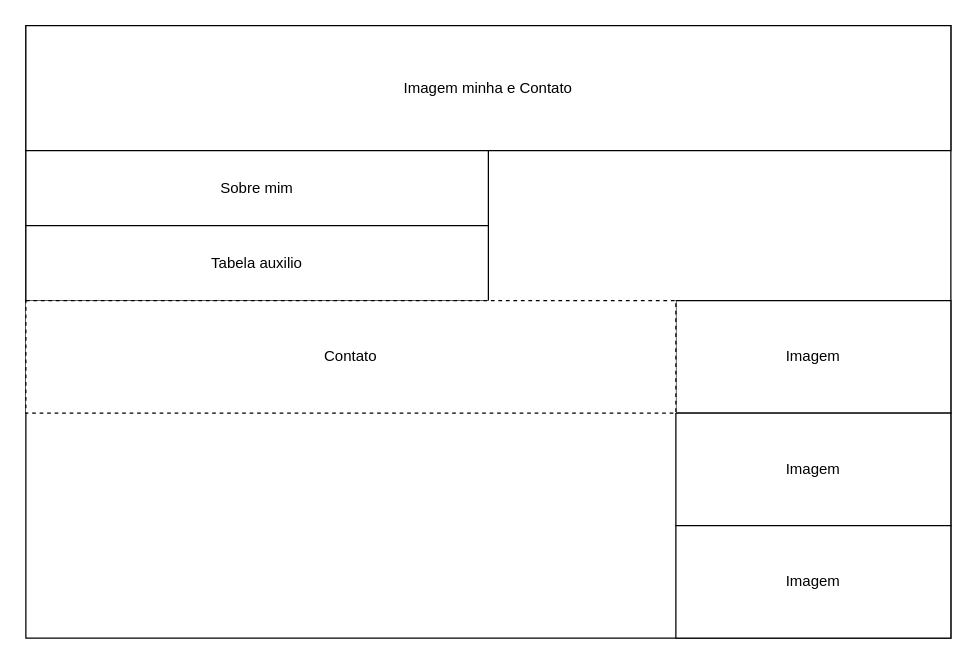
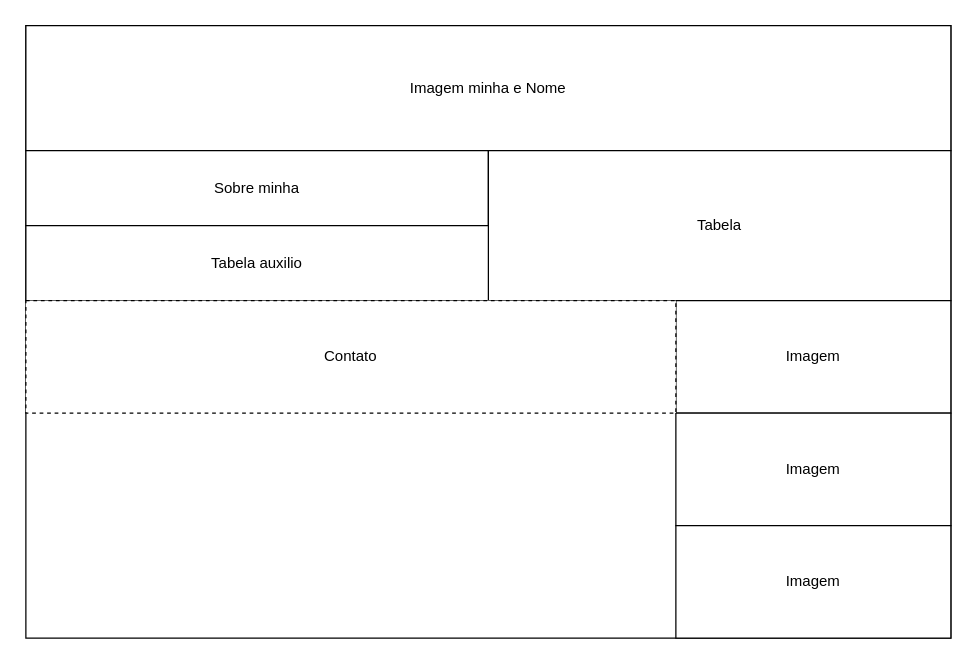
node "Imagem minha e Contato": label "Imagem minha e Contato" -> "Imagem minha e Nome"
node "Sobre mim": label "Sobre mim" -> "Sobre minha"
node "Tabela": added
